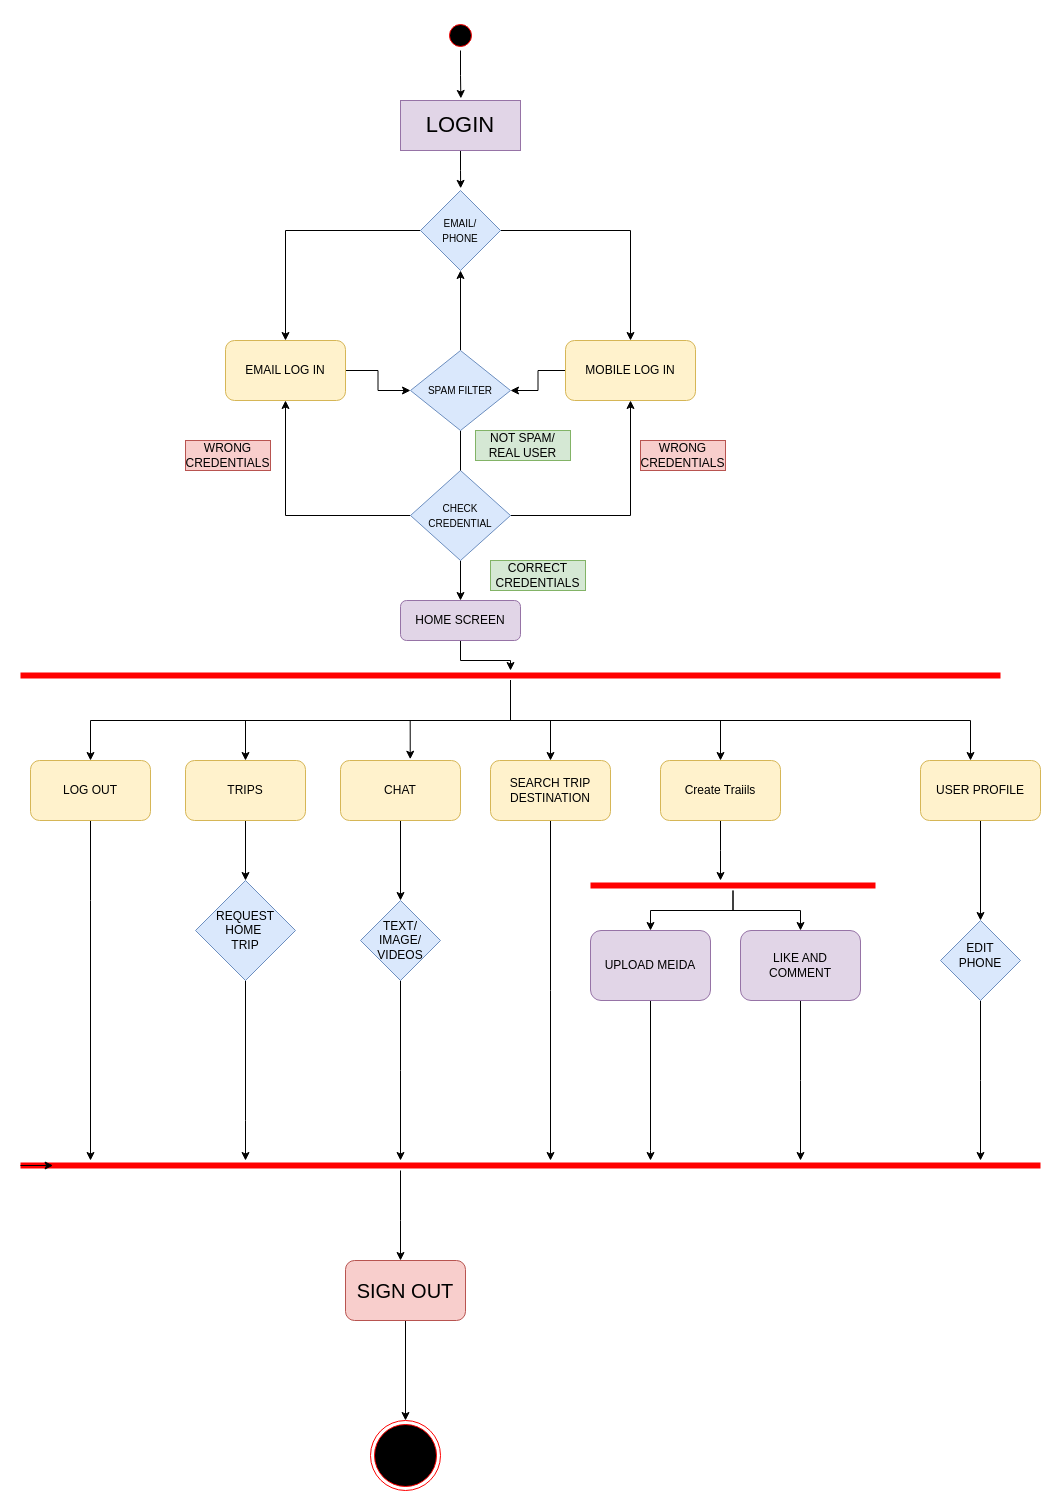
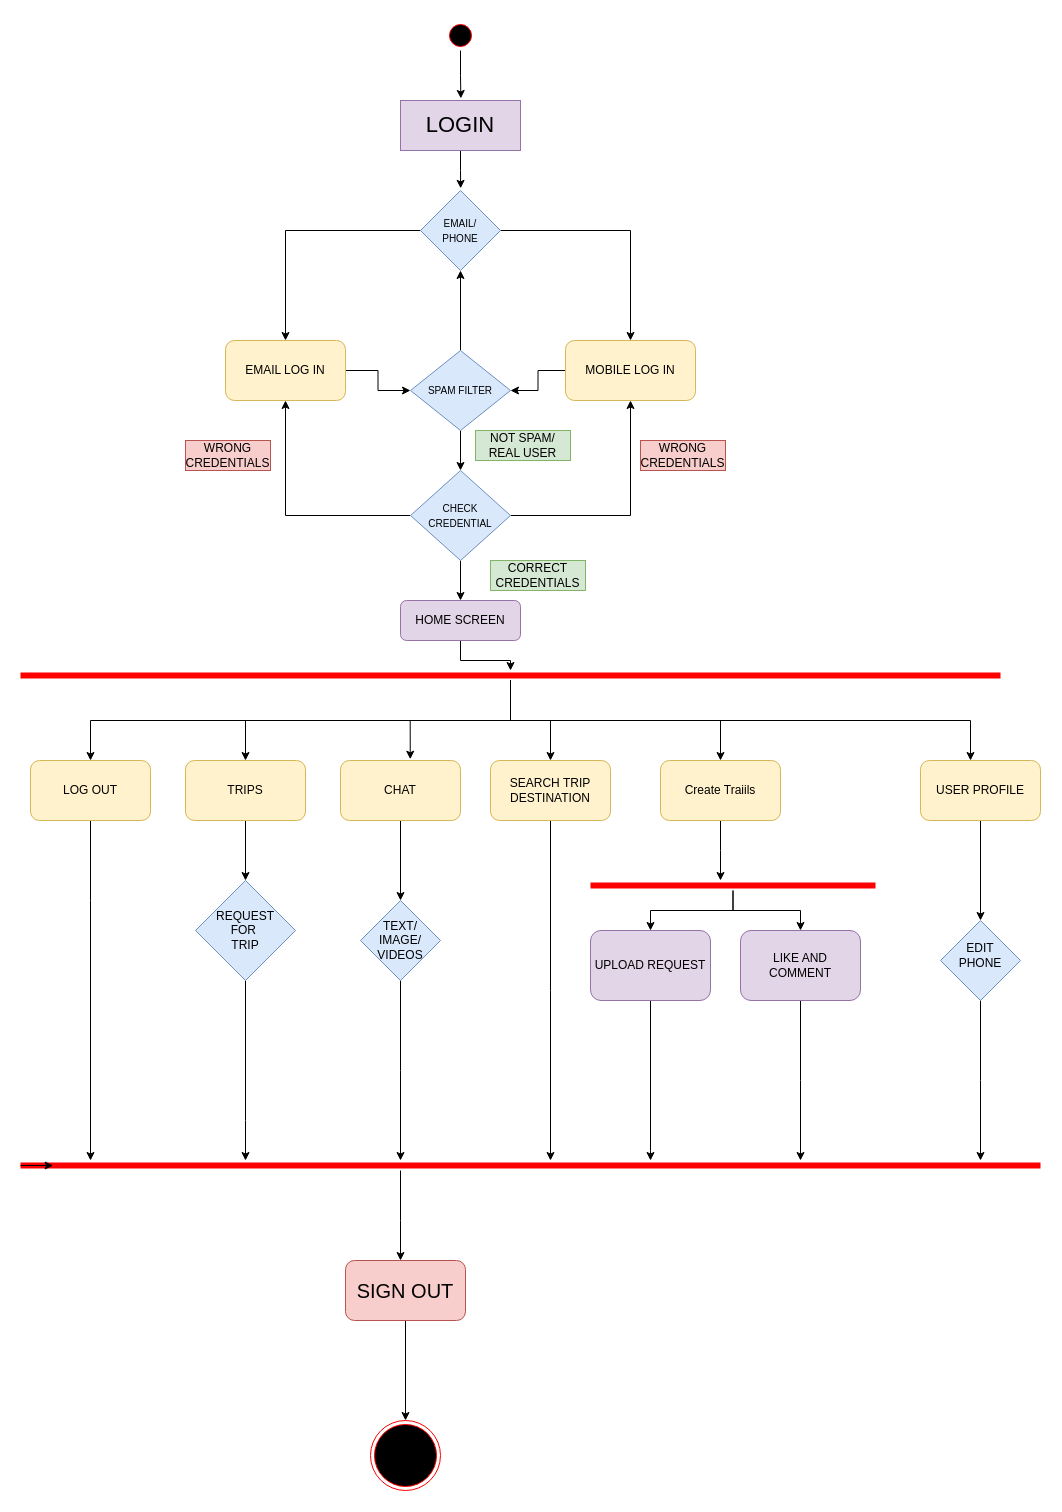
edge "SPAM FILTER" -- "CHECK CREDENTIAL": arrowhead none -> classic
node "REQUEST HOME TRIP": label "REQUEST HOME TRIP" -> "REQUEST FOR TRIP"
node "UPLOAD MEIDA": label "UPLOAD MEIDA" -> "UPLOAD REQUEST"
